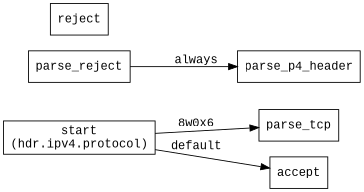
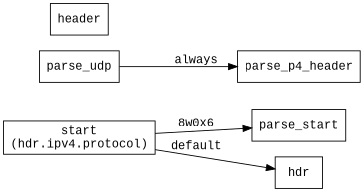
node "reject": label "reject" -> "header"
node "parse_reject": label "parse_reject" -> "parse_udp"
node "parse_tcp": label "parse_tcp" -> "parse_start"
node "accept": label "accept" -> "hdr"
